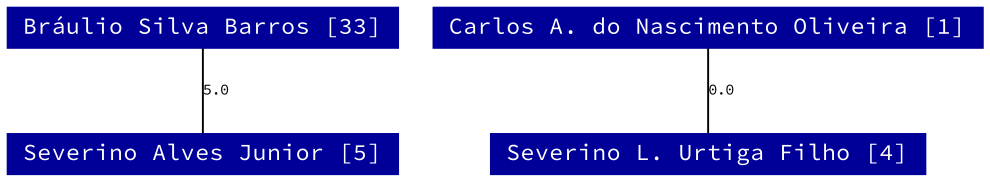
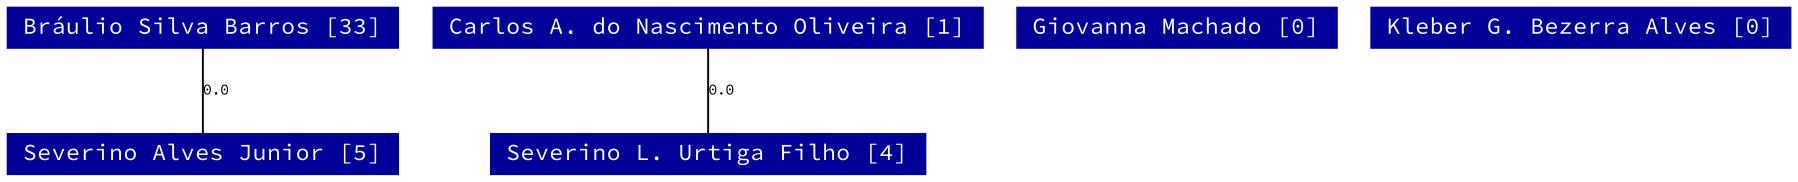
node "Giovanna Machado [0]": added
node "Kleber G. Bezerra Alves [0]": added
edge "Bráulio Silva Barros [33]" -- "Severino Alves Junior [5]": label "5.0" -> "0.0"
